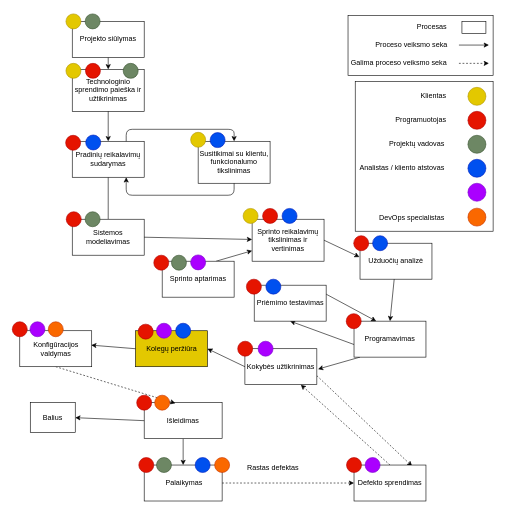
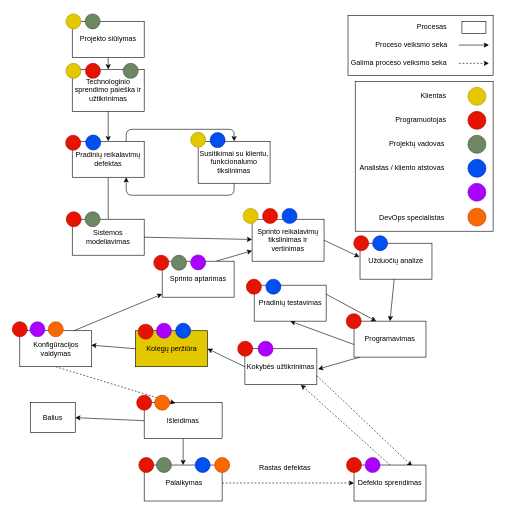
node "Pradinių reikalavimų sudarymas": label "Pradinių reikalavimų sudarymas" -> "Pradinių reikalavimų defektas"
node "Priėmimo testavimas": label "Priėmimo testavimas" -> "Pradinių testavimas"
edge "Konfigūracijos valdymas" -> "Sprinto aptarimas": added
node "Rastas defektas": moved (276, 468) -> (288, 468)
